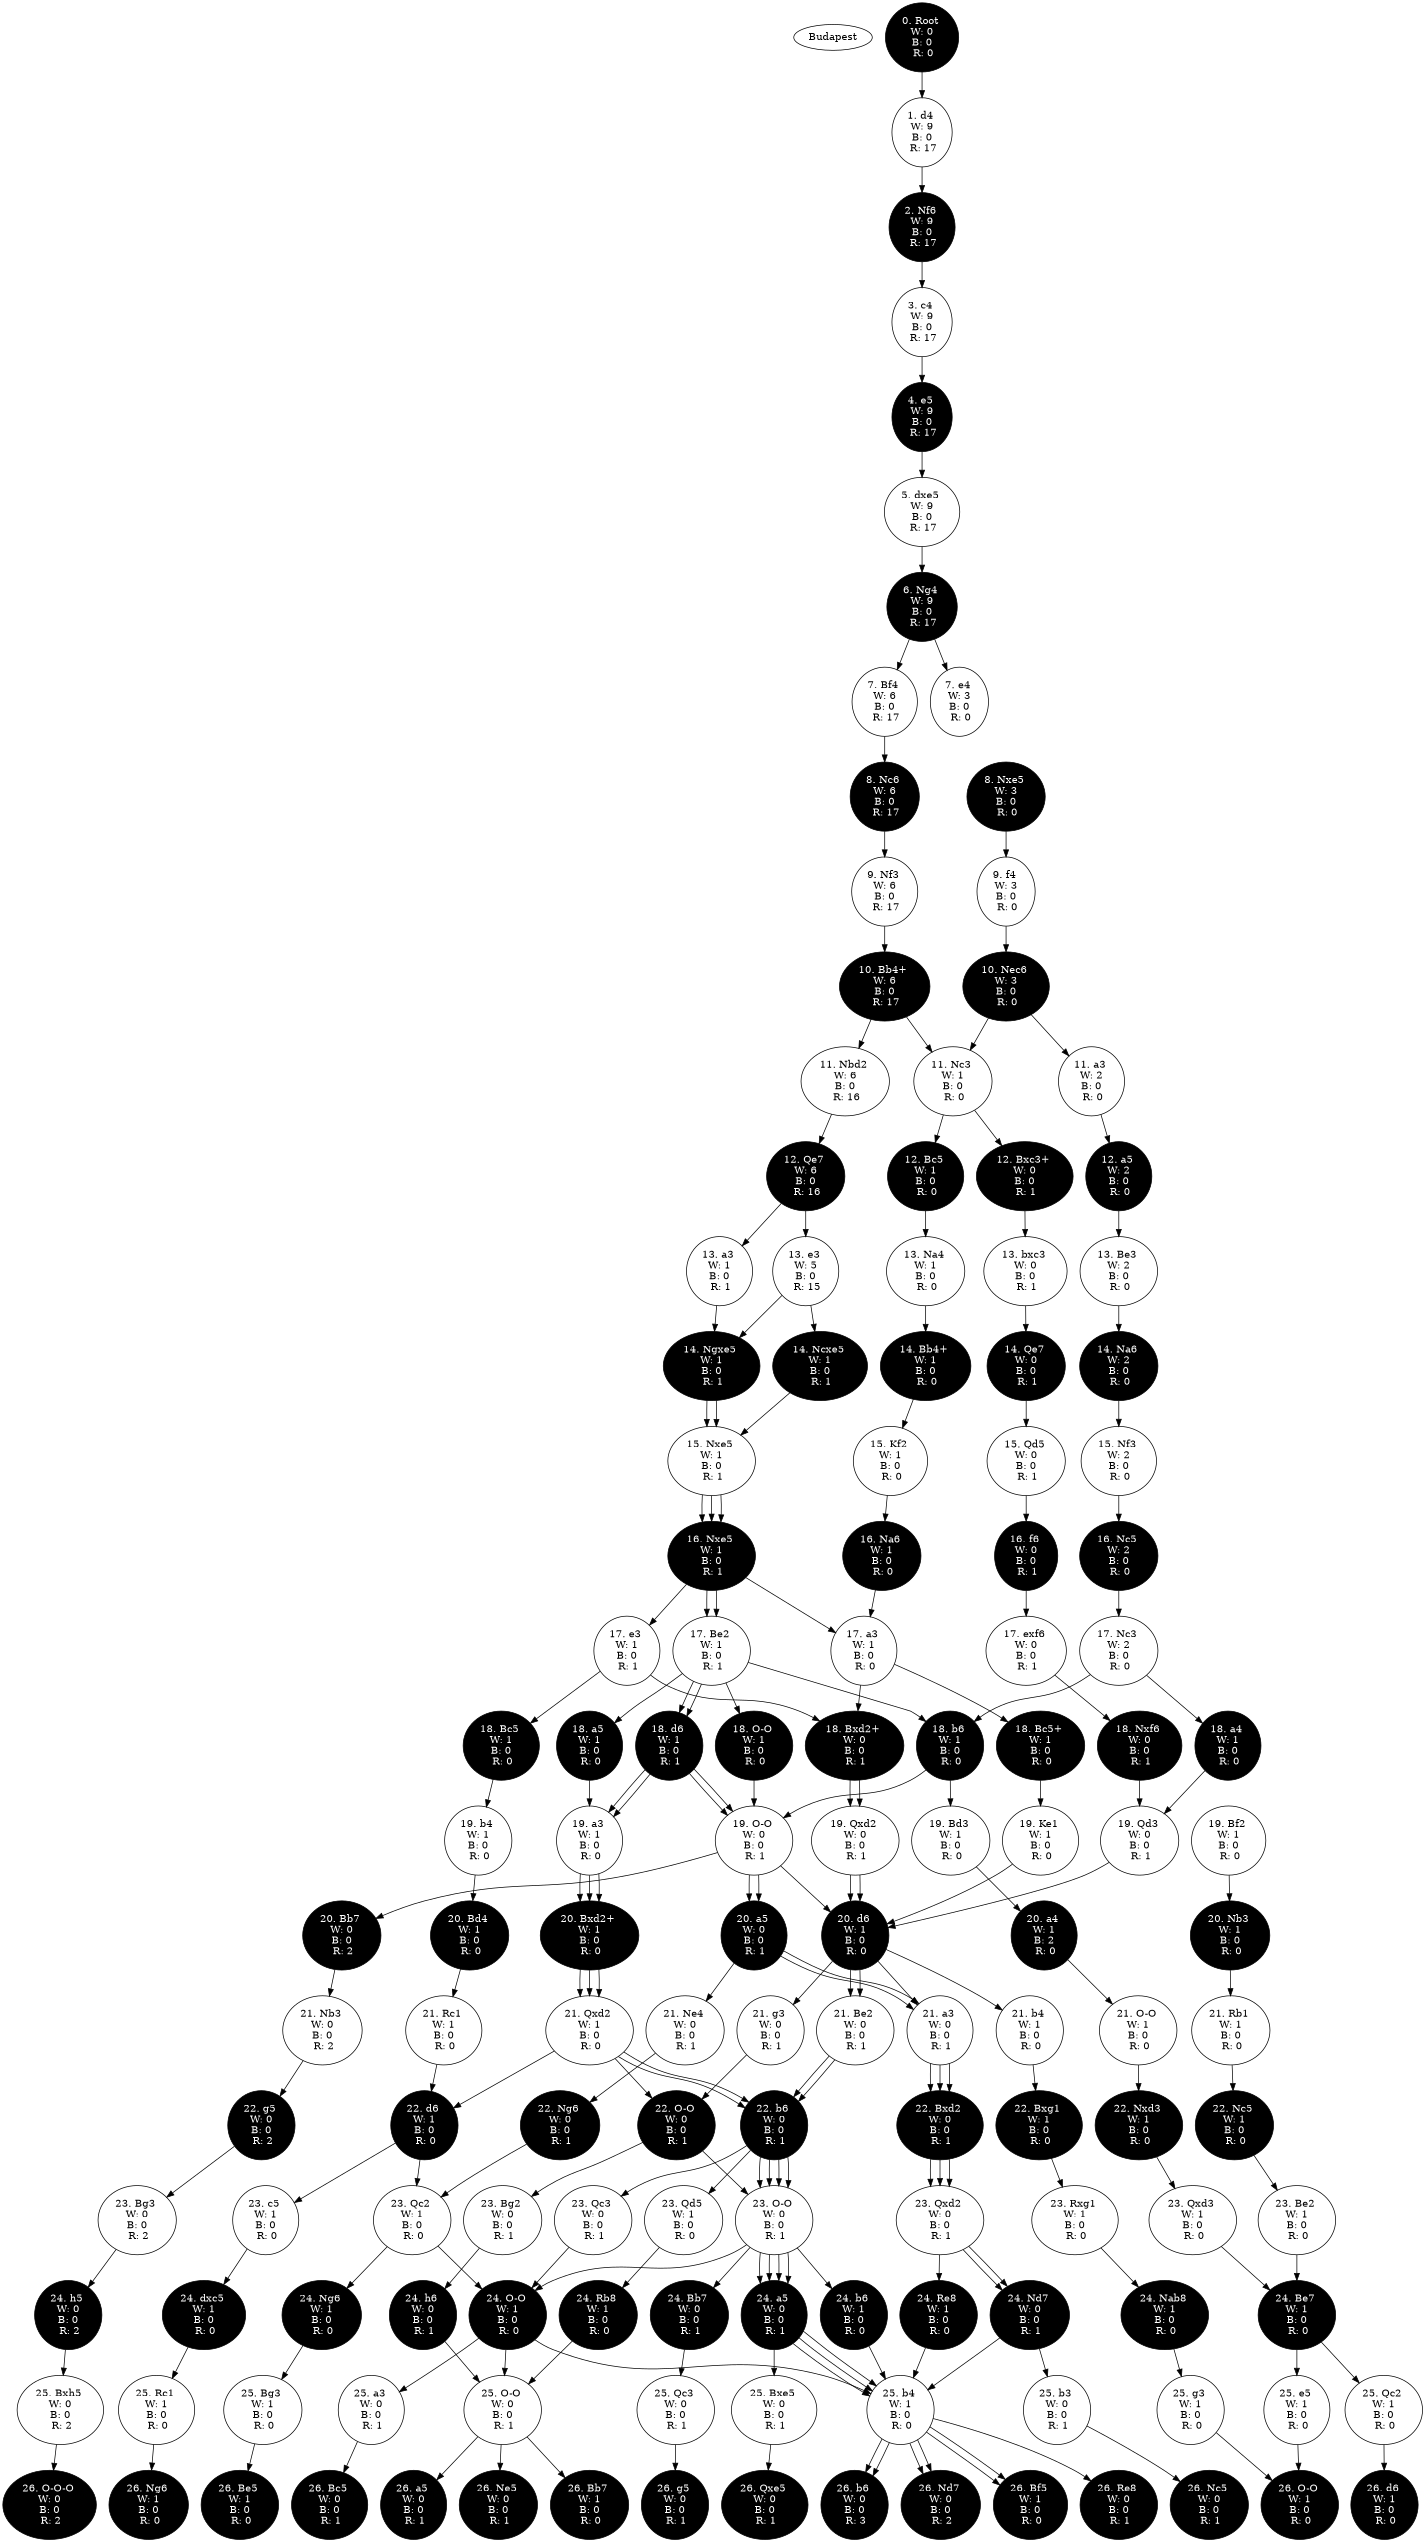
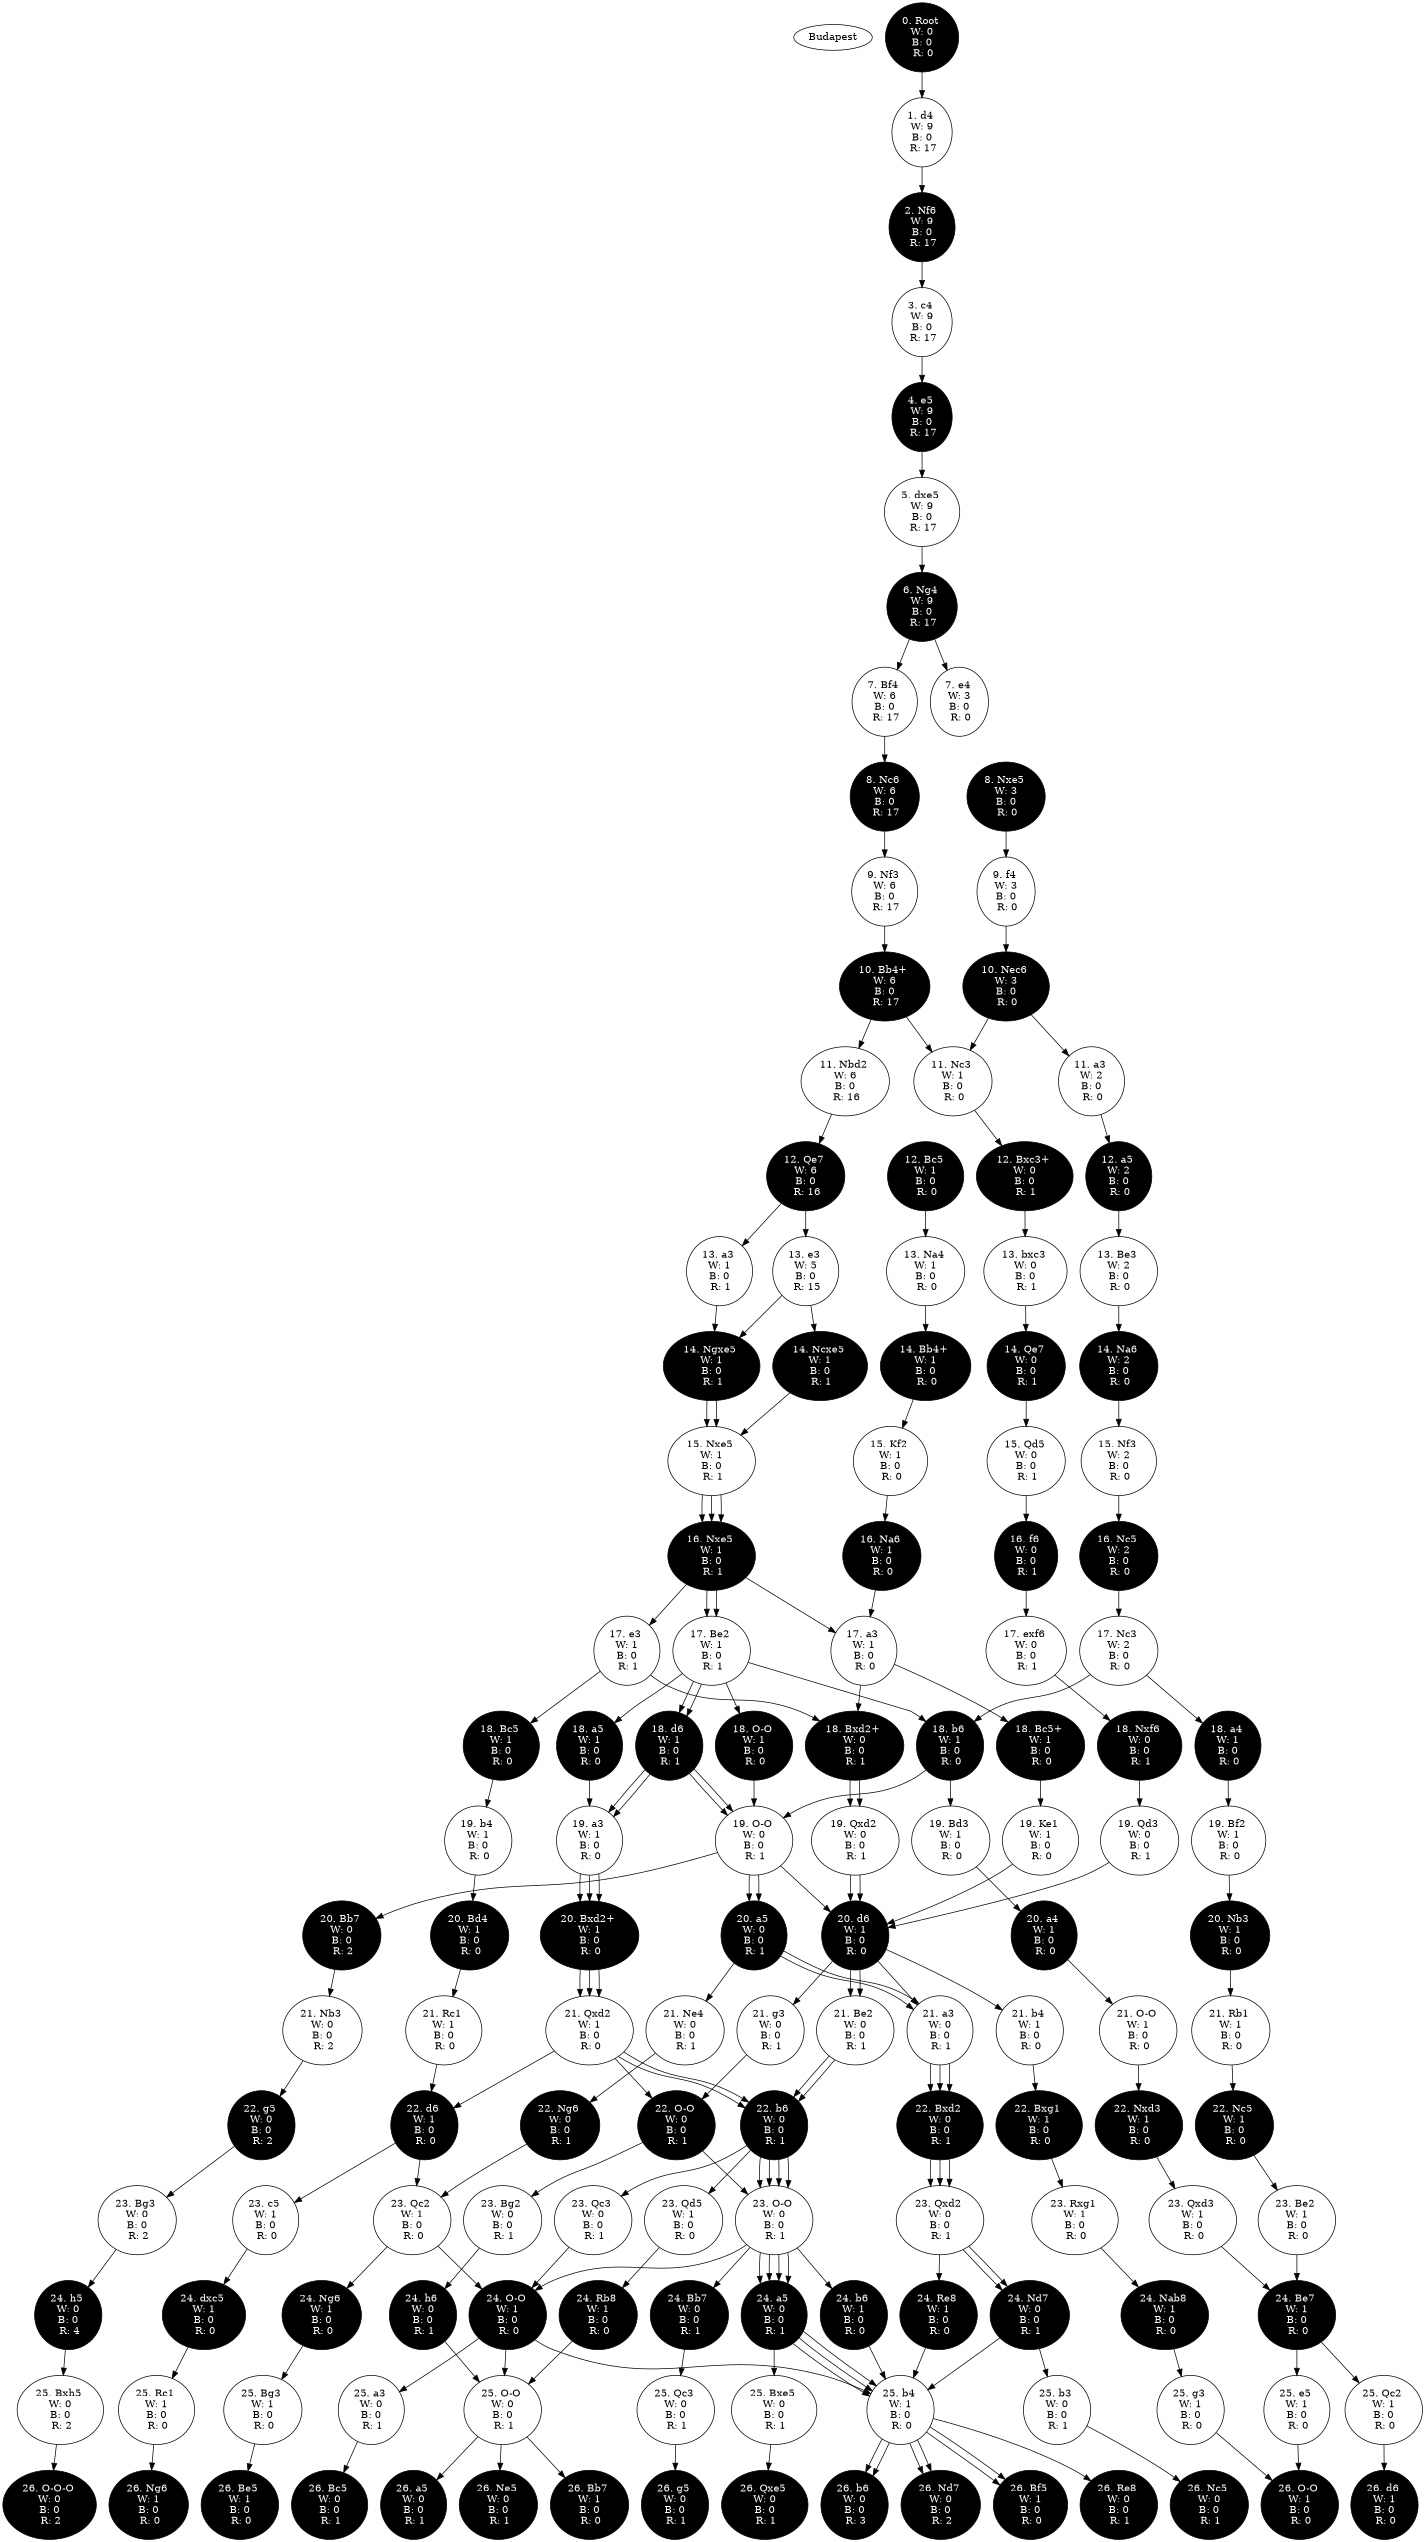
edge "11. Nc3 W: 1 B: 0 R: 0" -> "12. Bc5 W: 1 B: 0 R: 0": removed
edge "18. a4 W: 1 B: 0 R: 0" -> "19. Qd3 W: 0 B: 0 R: 1": now "18. a4 W: 1 B: 0 R: 0" -> "19. Bf2 W: 1 B: 0 R: 0"
node "20. a4 W: 1 B: 2 R: 0": label "20. a4 W: 1 B: 2 R: 0" -> "20. a4 W: 1 B: 0 R: 0"
node "24. h5 W: 0 B: 0 R: 2": label "24. h5 W: 0 B: 0 R: 2" -> "24. h5 W: 0 B: 0 R: 4"
